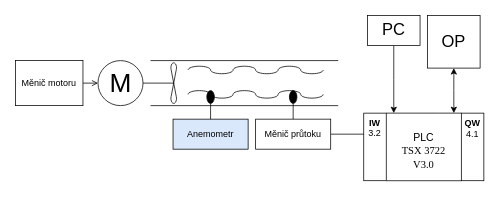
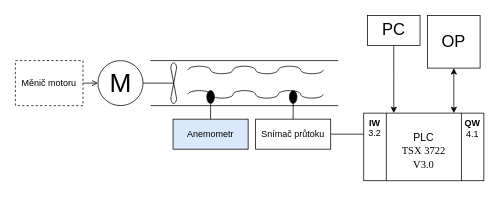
node "Měnič motoru": style solid -> dashed
node "Měnič průtoku": label "Měnič průtoku" -> "Snímač průtoku"
